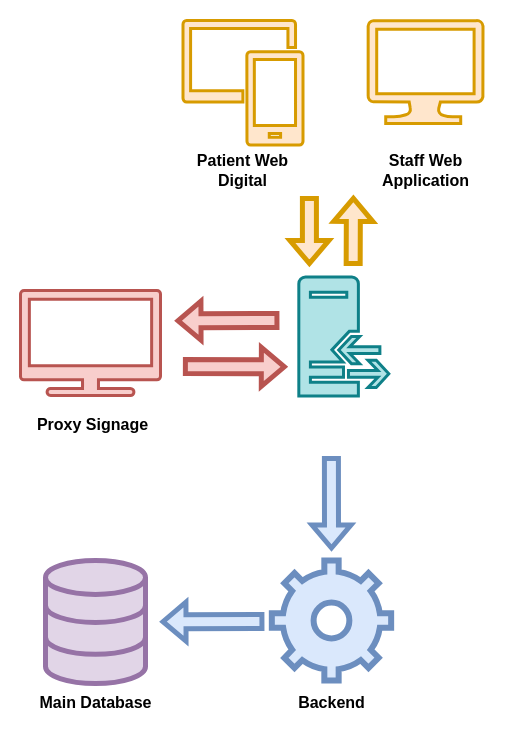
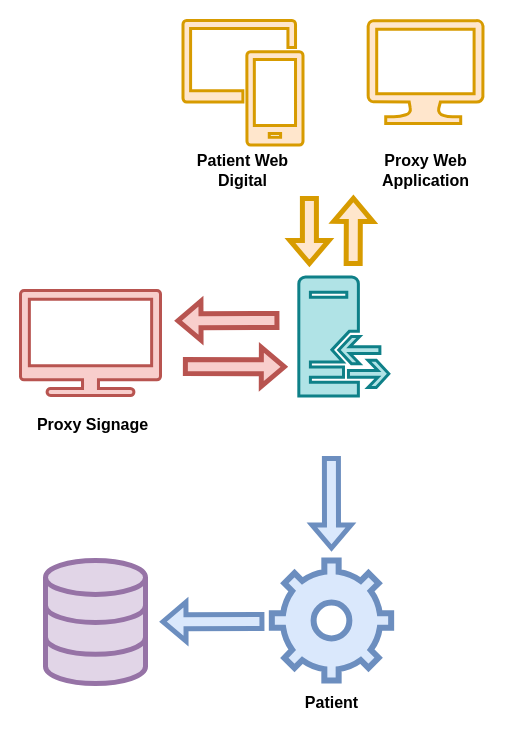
node "Staff Web Application": label "Staff Web Application" -> "Proxy Web Application"
node "Main Database": removed
node "Backend": label "Backend" -> "Patient"
